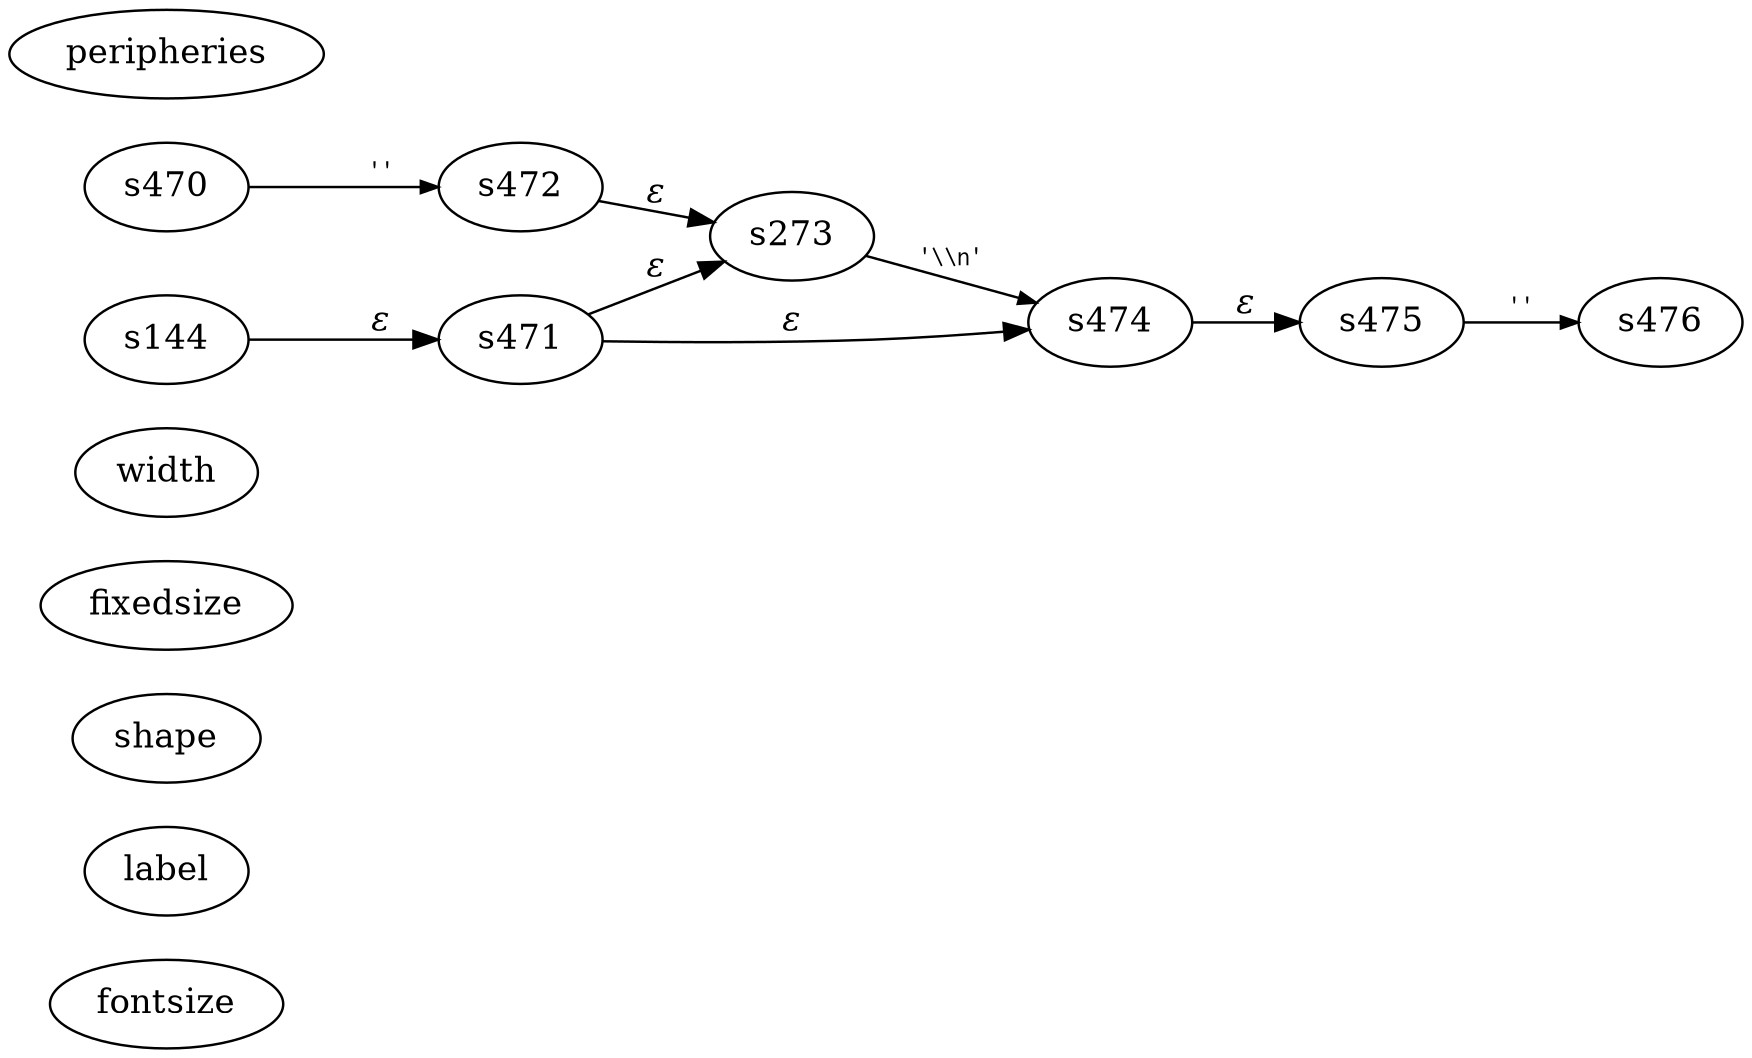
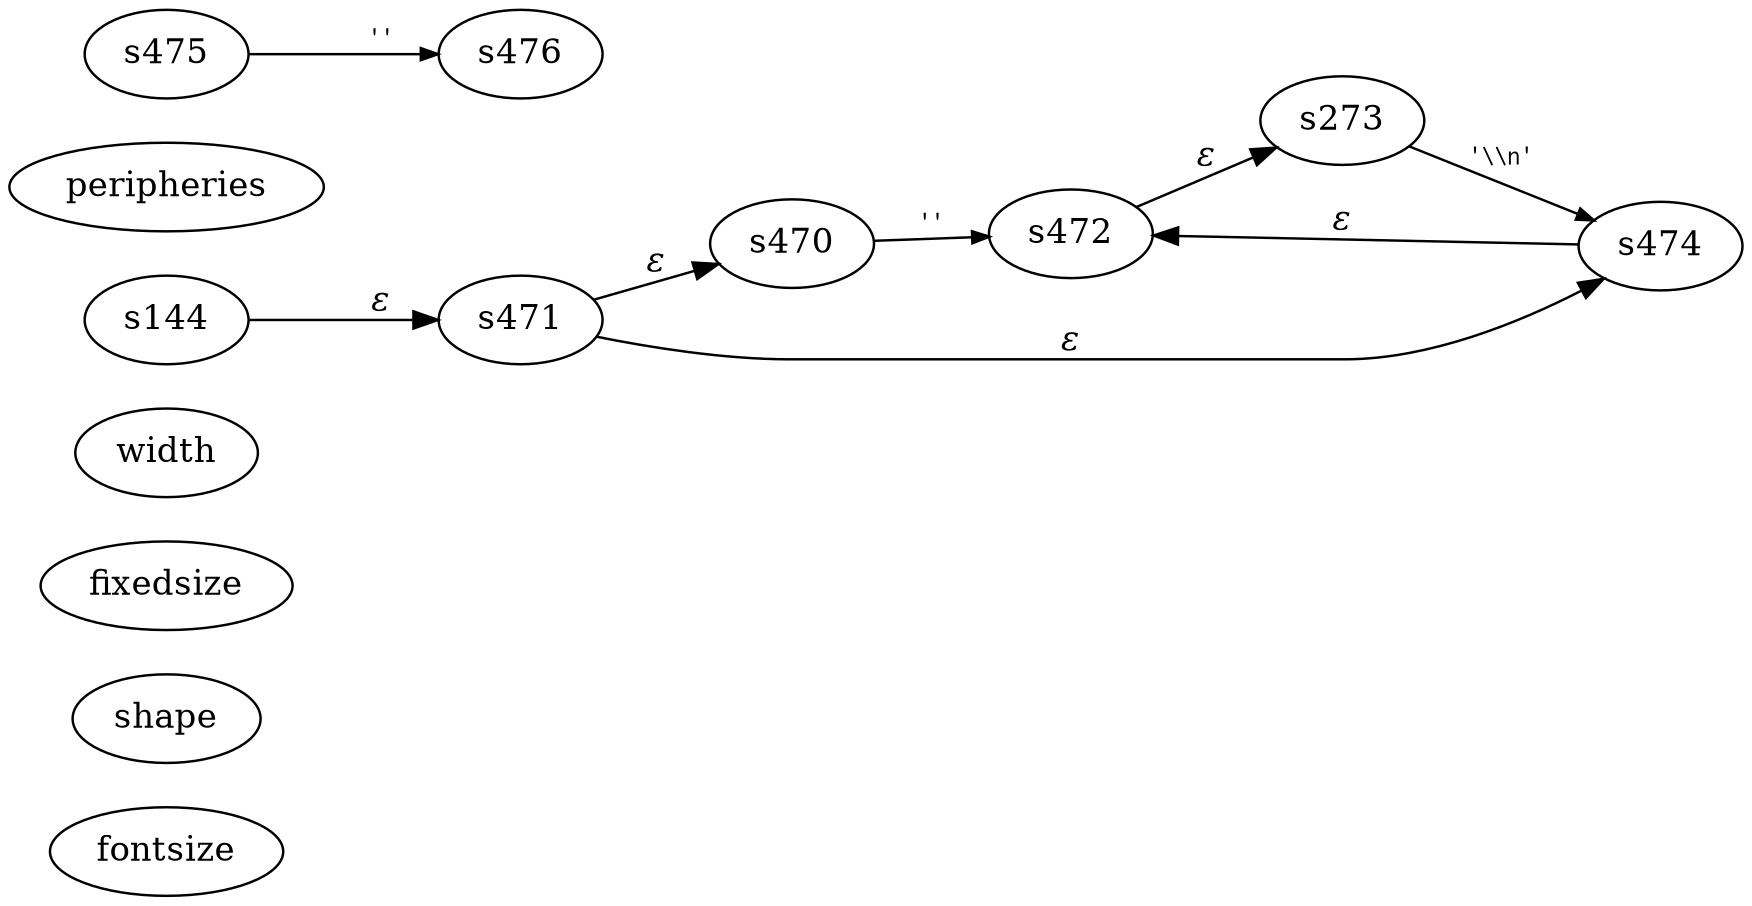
edge "s471" -> "s273": now "s471" -> "s470"
edge "s474" -> "s475": now "s474" -> "s472"
node "label": removed
